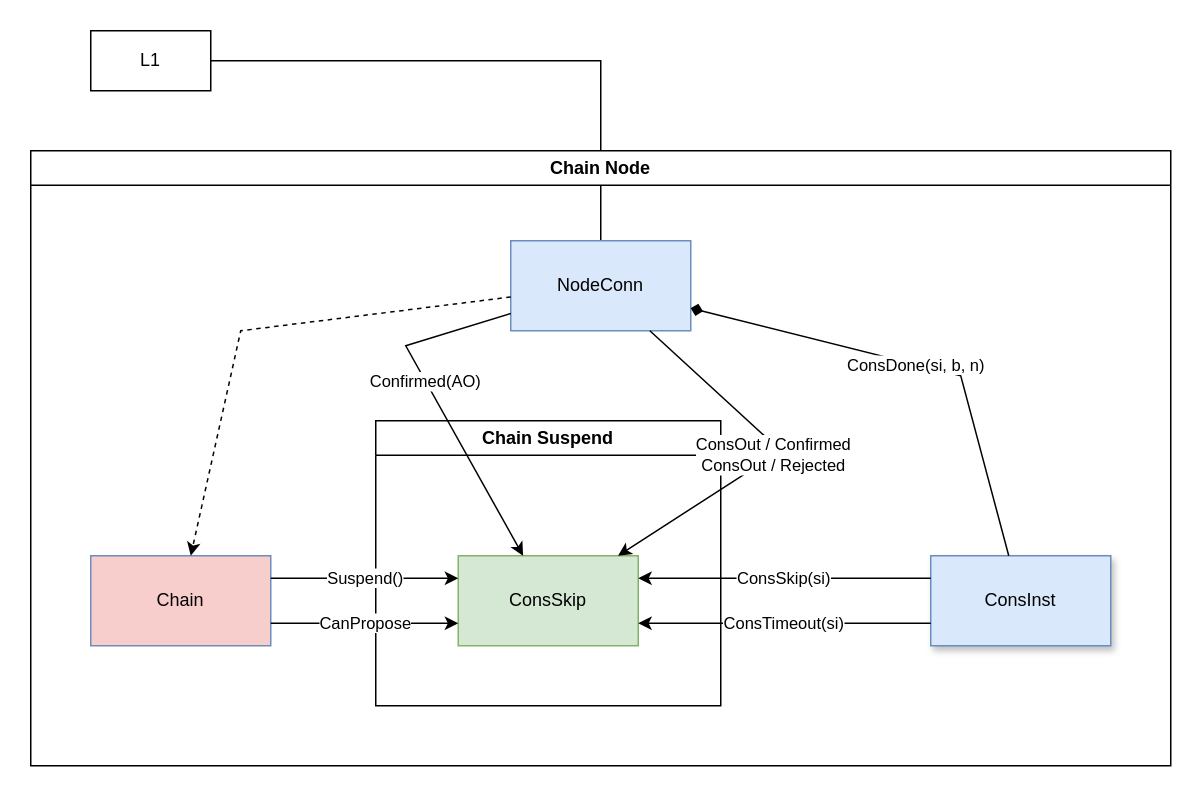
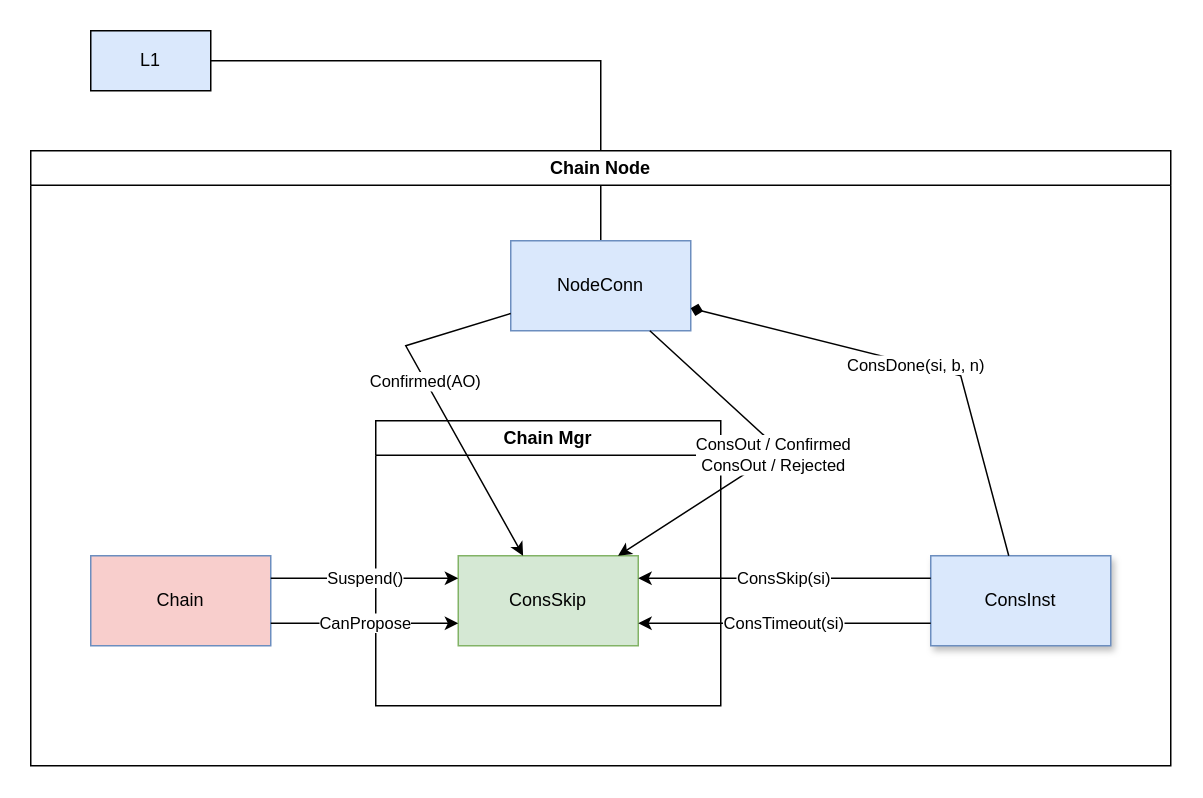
node "L1": fillcolor #ffffff -> #dae8fc
edge "NodeConn" -> "Chain": removed
node "Chain Suspend": label "Chain Suspend" -> "Chain Mgr"
